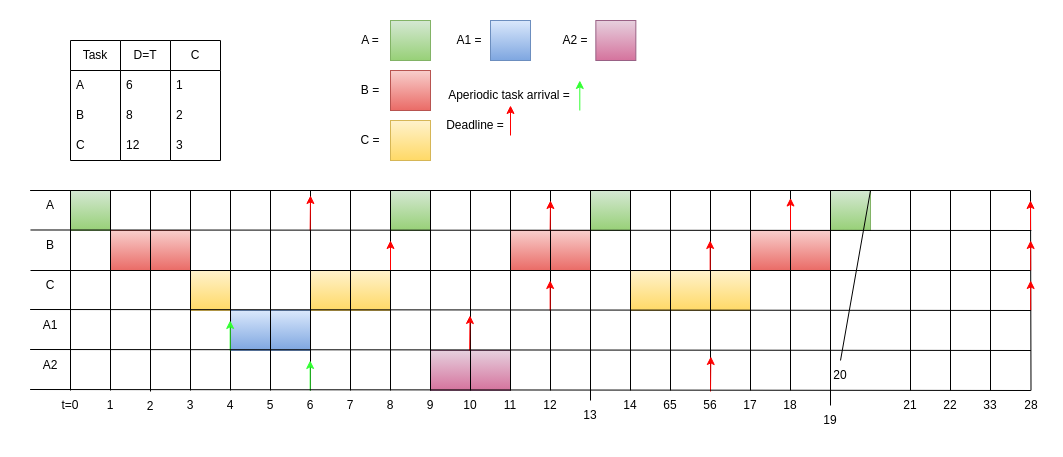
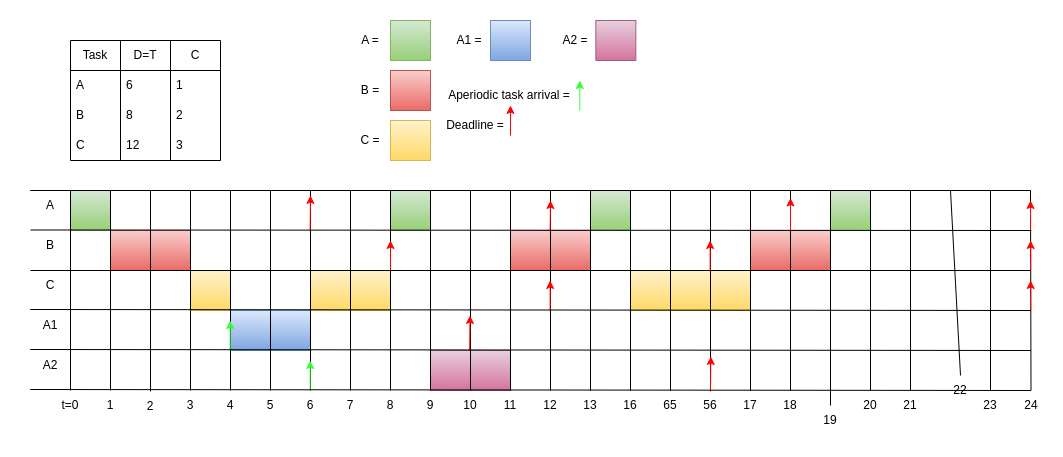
node "20": moved (841, 376) -> (871, 406)
node "14": label "14" -> "16"
node "22": moved (951, 406) -> (961, 391)
node "33": label "33" -> "23"
node "28": label "28" -> "24"
node "13": moved (591, 416) -> (591, 406)
